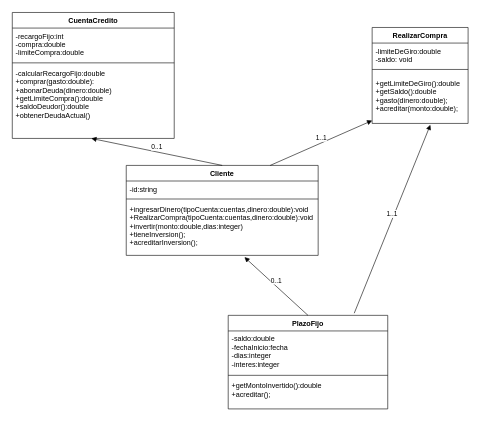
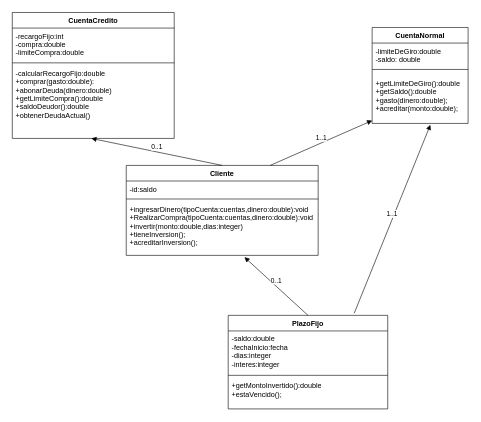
node "RealizarCompra": label "RealizarCompra" -> "CuentaNormal"
node "-limiteDeGiro:double -saldo: void": label "-limiteDeGiro:double -saldo: void" -> "-limiteDeGiro:double -saldo: double"
node "-id:string": label "-id:string" -> "-id:saldo"
node "+getMontoInvertido():double +acreditar();": label "+getMontoInvertido():double +acreditar();" -> "+getMontoInvertido():double +estaVencido();"
